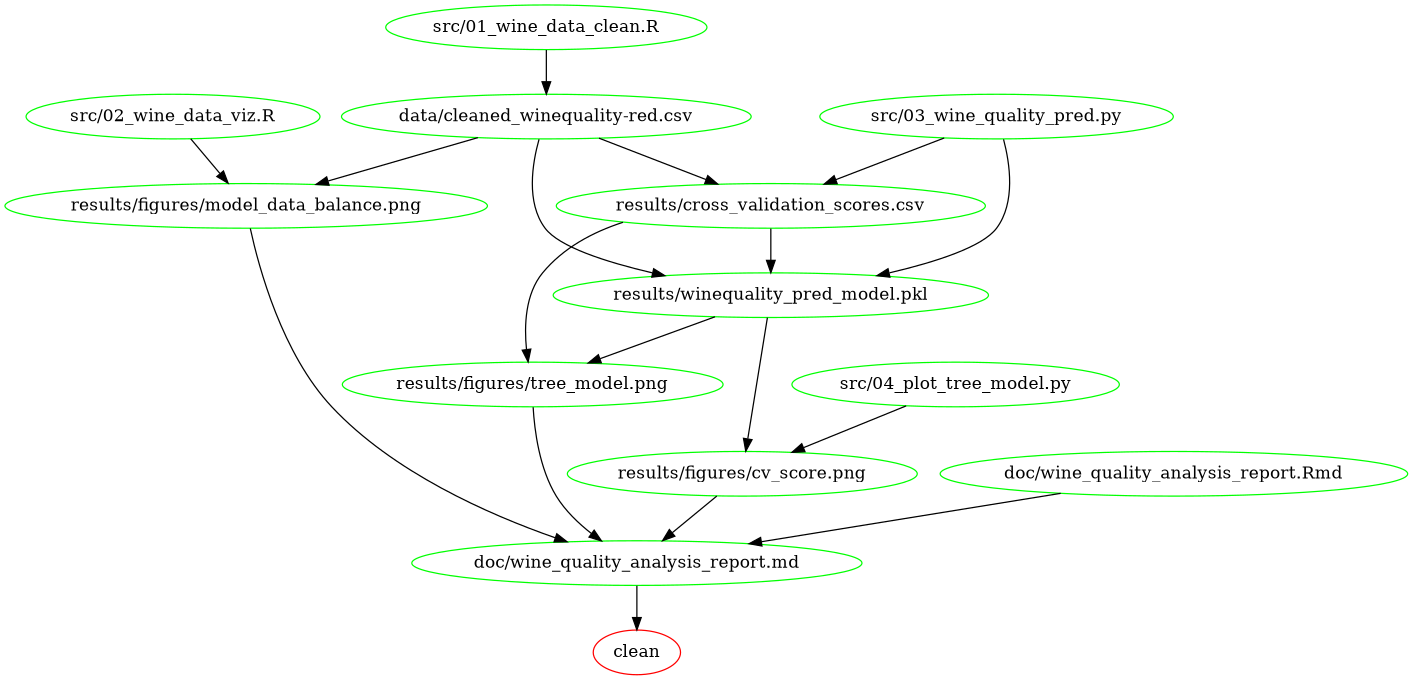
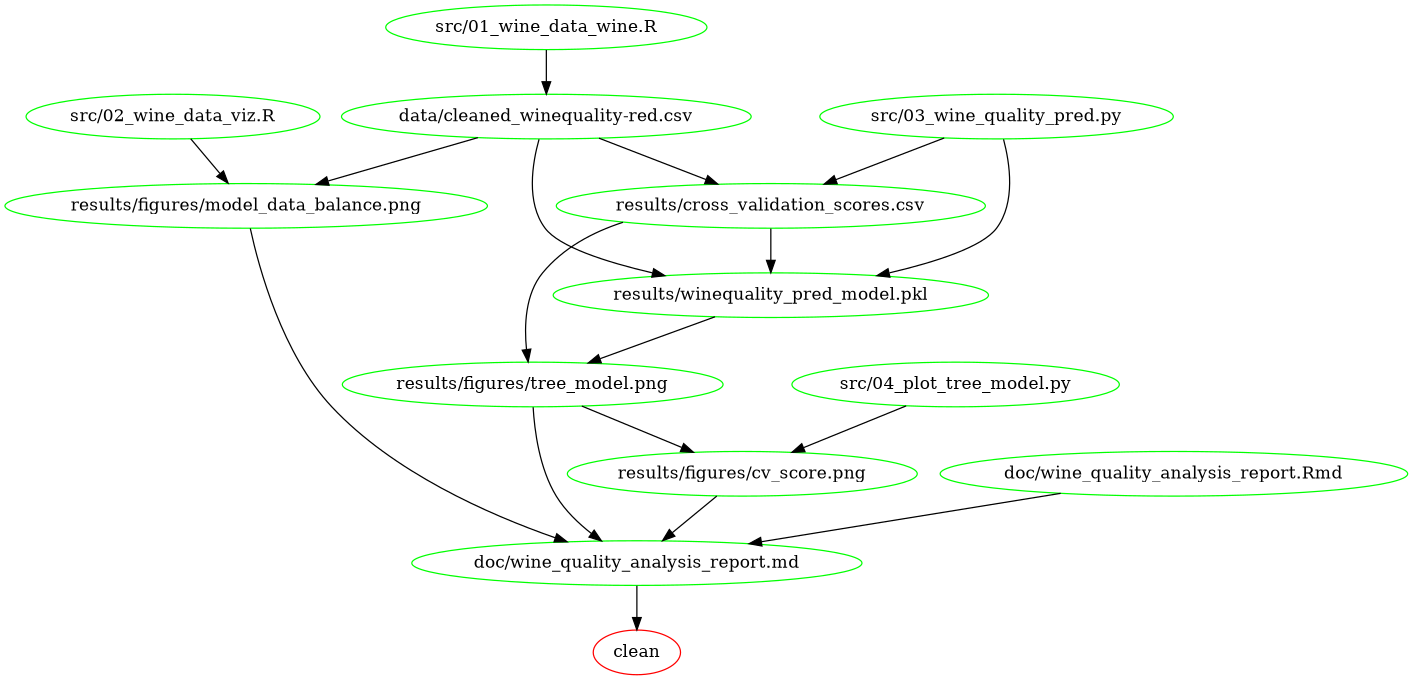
node "src/01_wine_data_clean.R": label "src/01_wine_data_clean.R" -> "src/01_wine_data_wine.R"
edge "results/winequality_pred_model.pkl" -> "results/figures/cv_score.png": now "results/figures/tree_model.png" -> "results/figures/cv_score.png"
